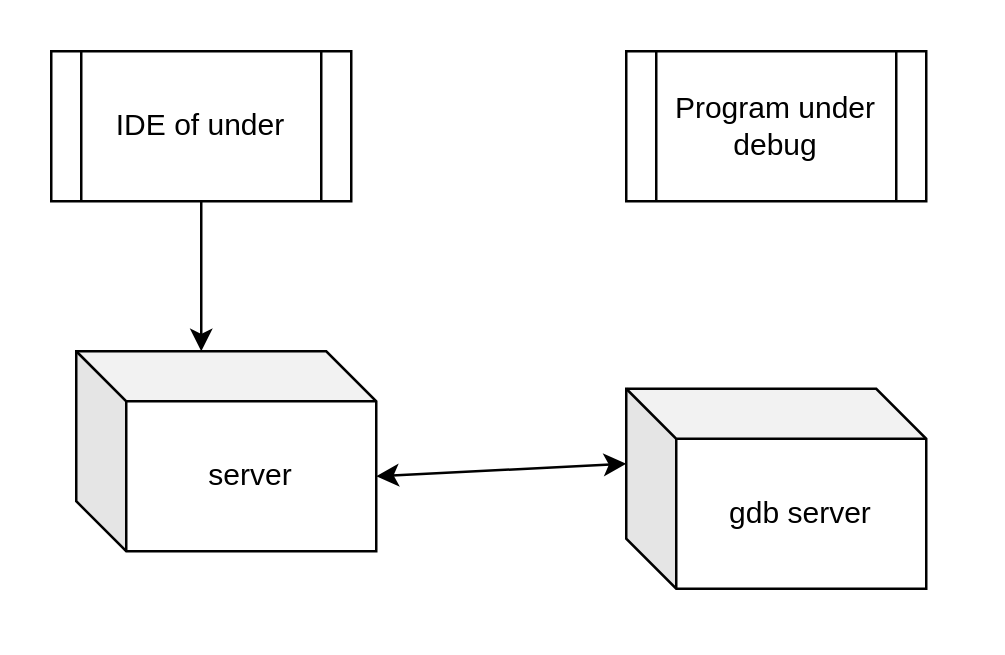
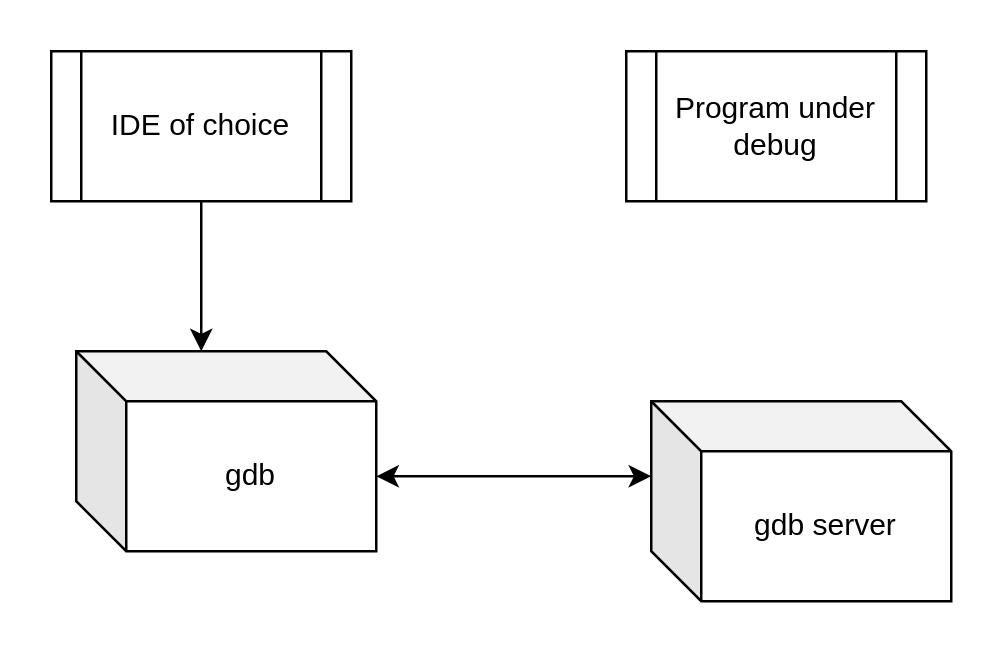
node "IDE of under": label "IDE of under" -> "IDE of choice"
node "server": label "server" -> "gdb"
node "gdb server": moved (776, 489) -> (801, 501)
